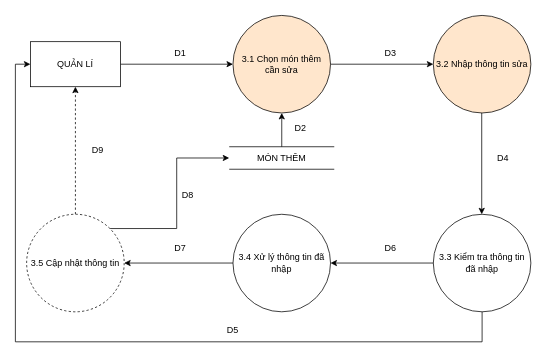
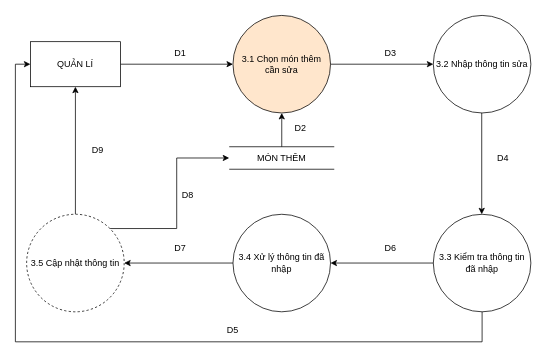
node "3.2 Nhập thông tin sửa": fillcolor #ffe6cc -> #ffffff
edge "3.5 Cập nhật thông tin" -> "QUẢN LÍ": style dashed -> solid
